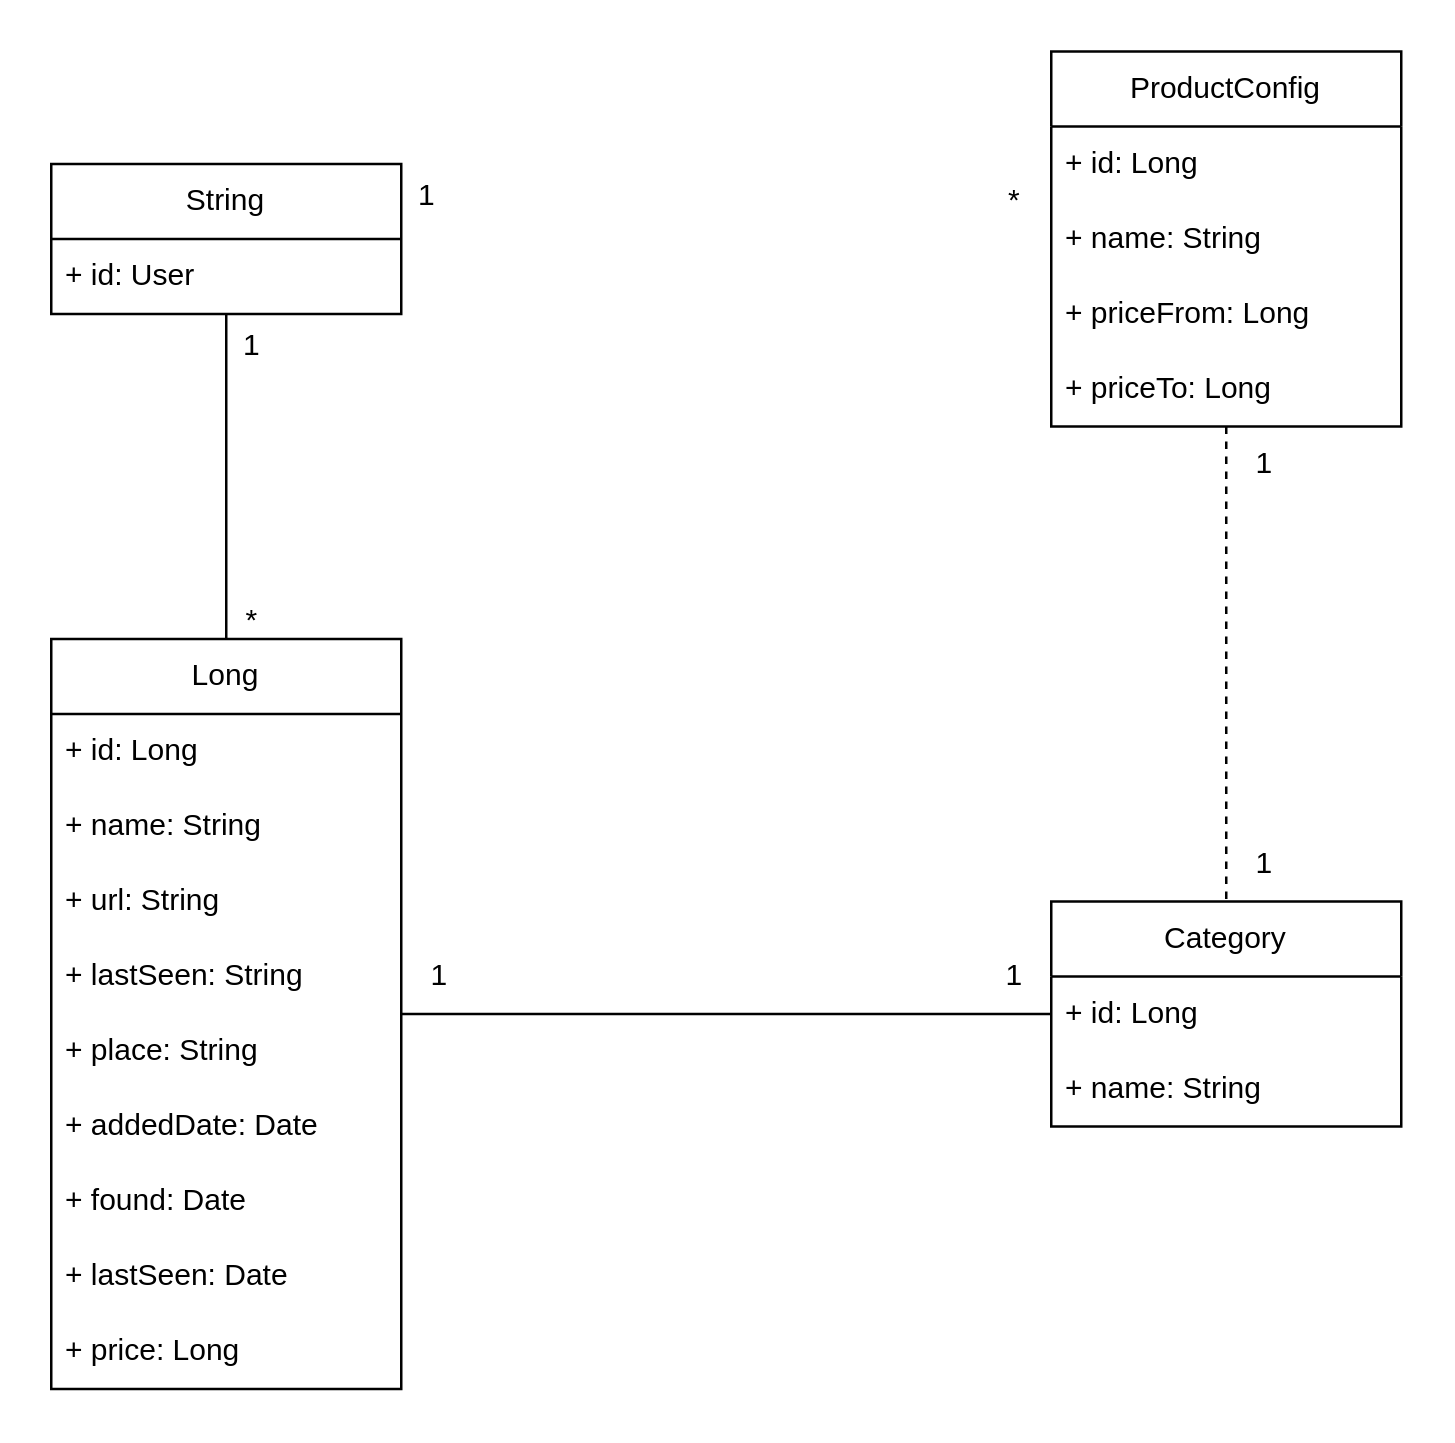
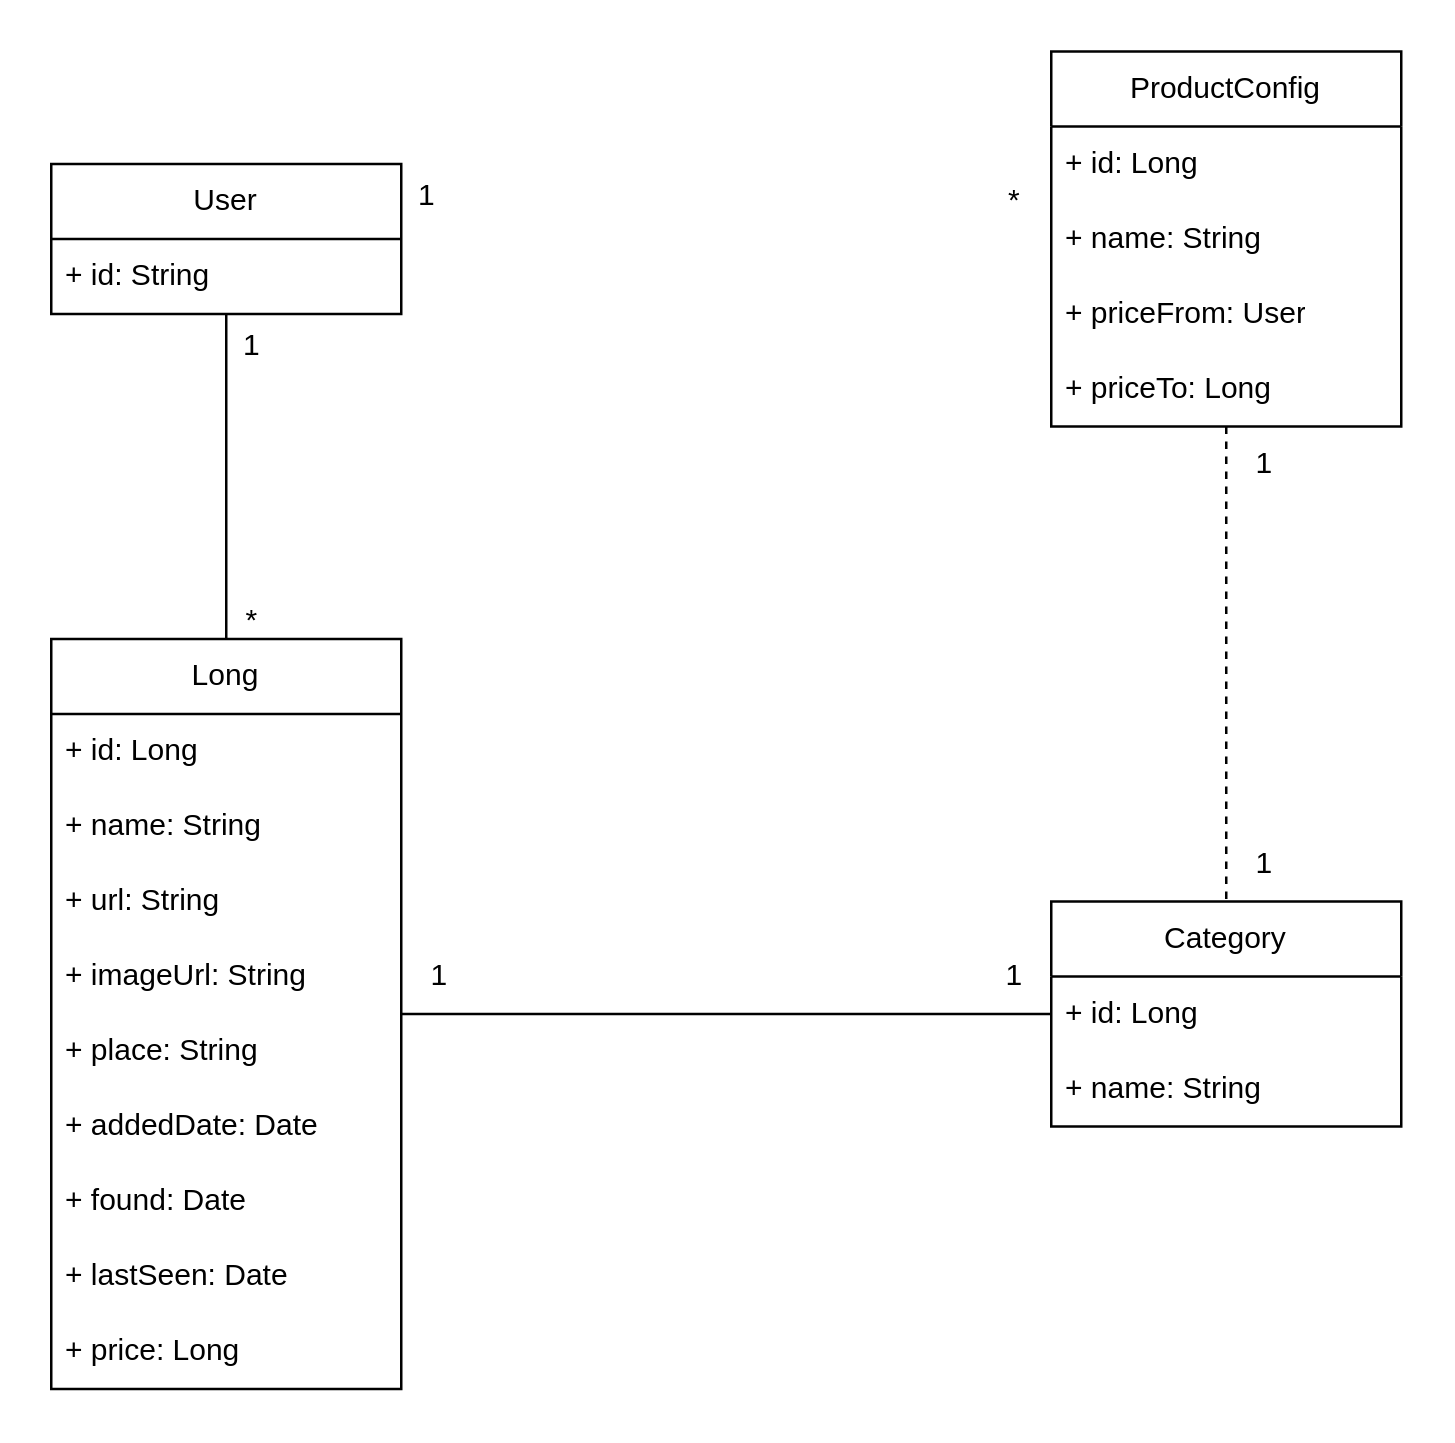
node "String": label "String" -> "User"
node "+ id: User": label "+ id: User" -> "+ id: String"
node "+ priceFrom: Long": label "+ priceFrom: Long" -> "+ priceFrom: User"
node "+ lastSeen: String": label "+ lastSeen: String" -> "+ imageUrl: String"
